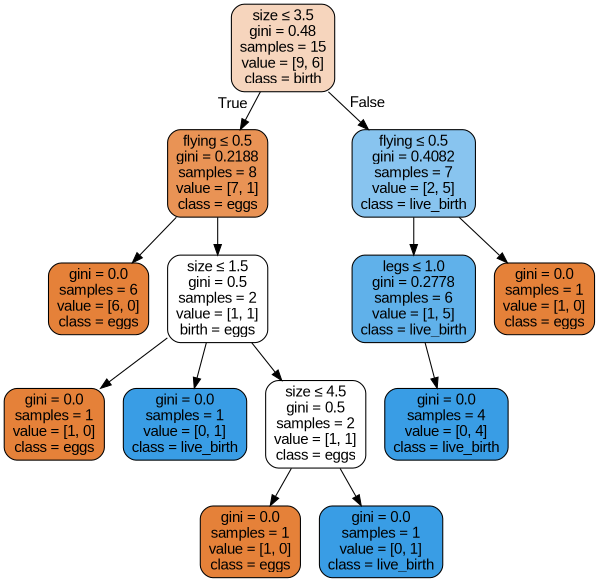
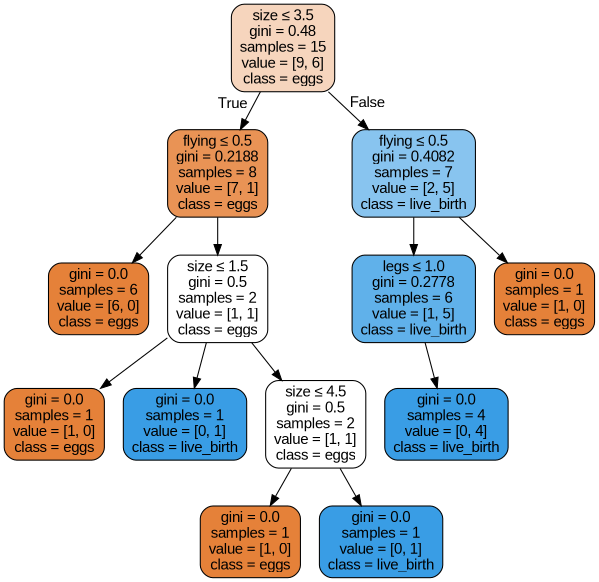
node "size ≤ 3.5": text "class = birth" -> "class = eggs"
node "size ≤ 1.5": text "birth = eggs" -> "class = eggs"
